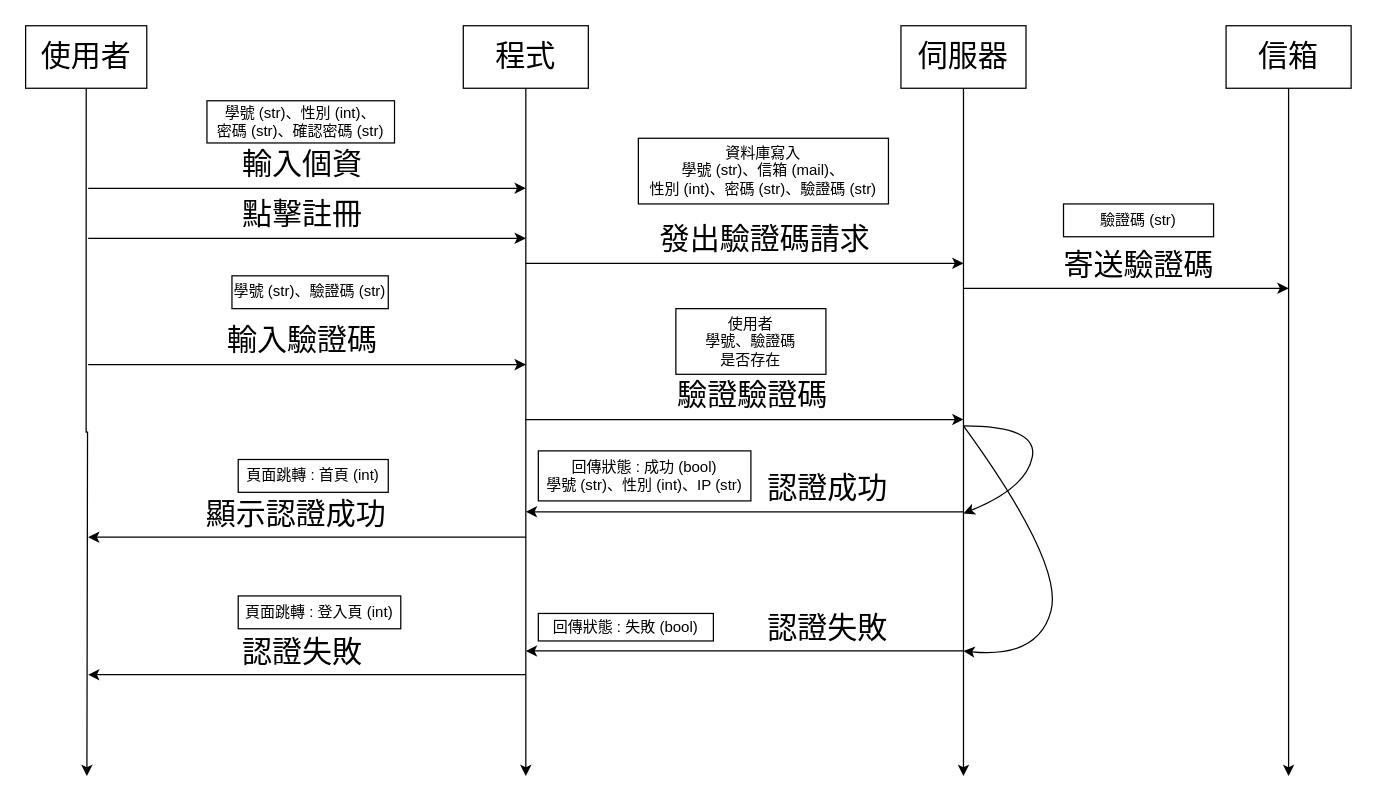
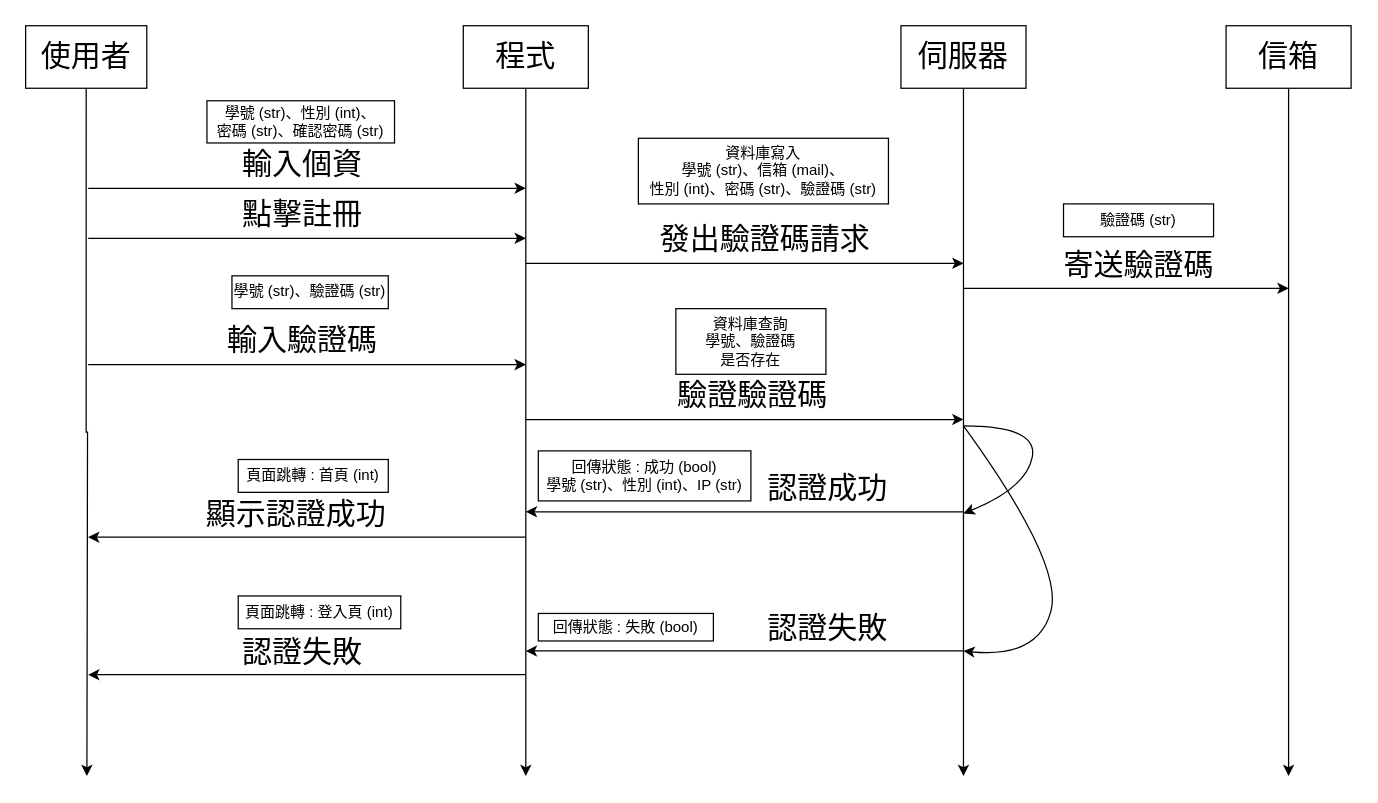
node "使用者 學號、驗證碼 是否存在": label "使用者 學號、驗證碼 是否存在" -> "資料庫查詢 學號、驗證碼 是否存在"
